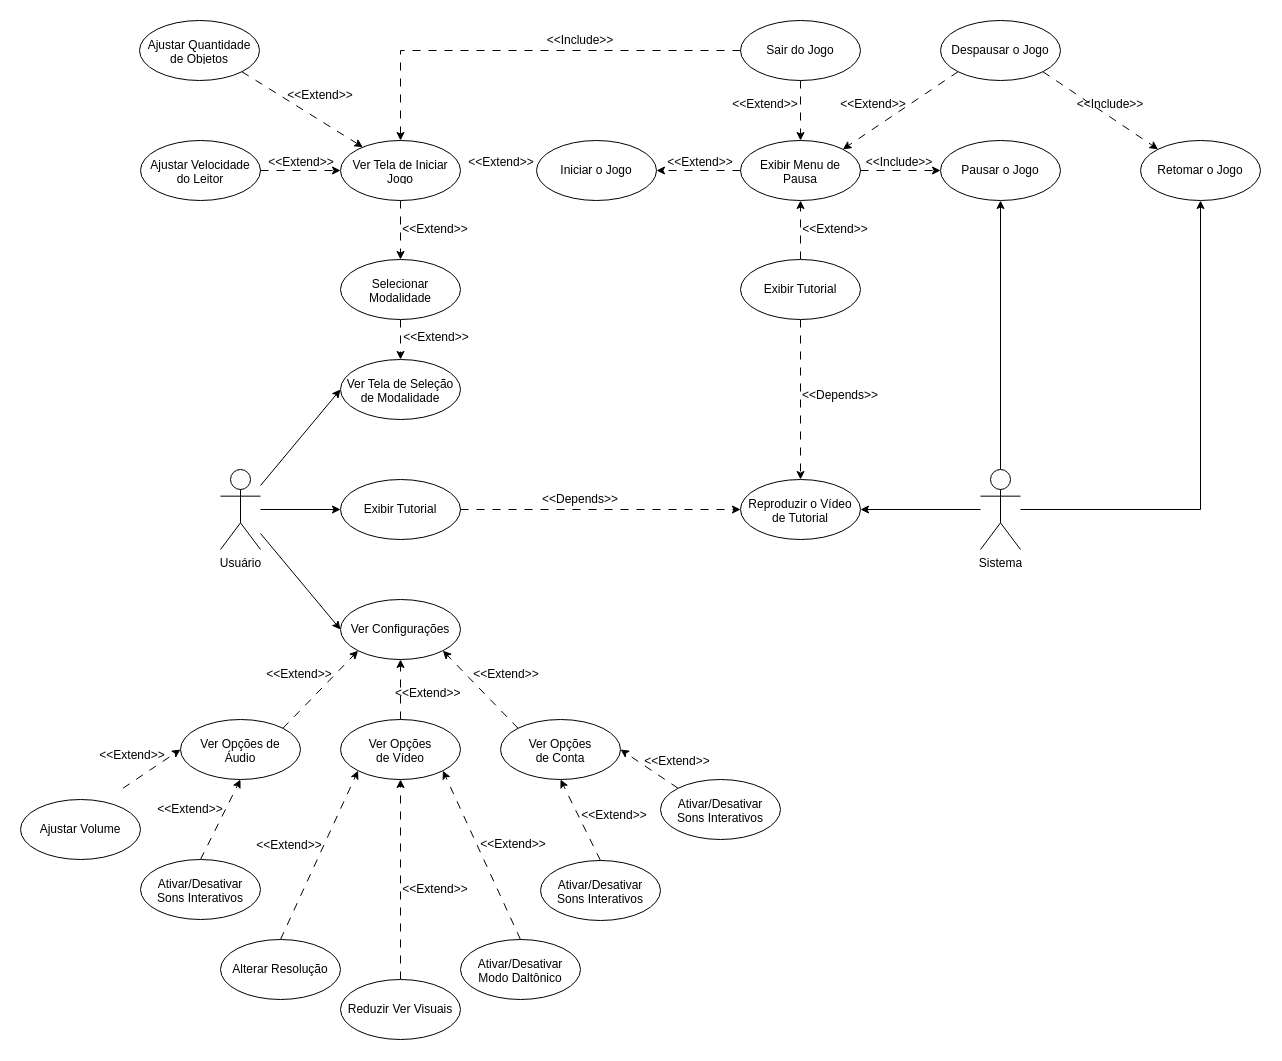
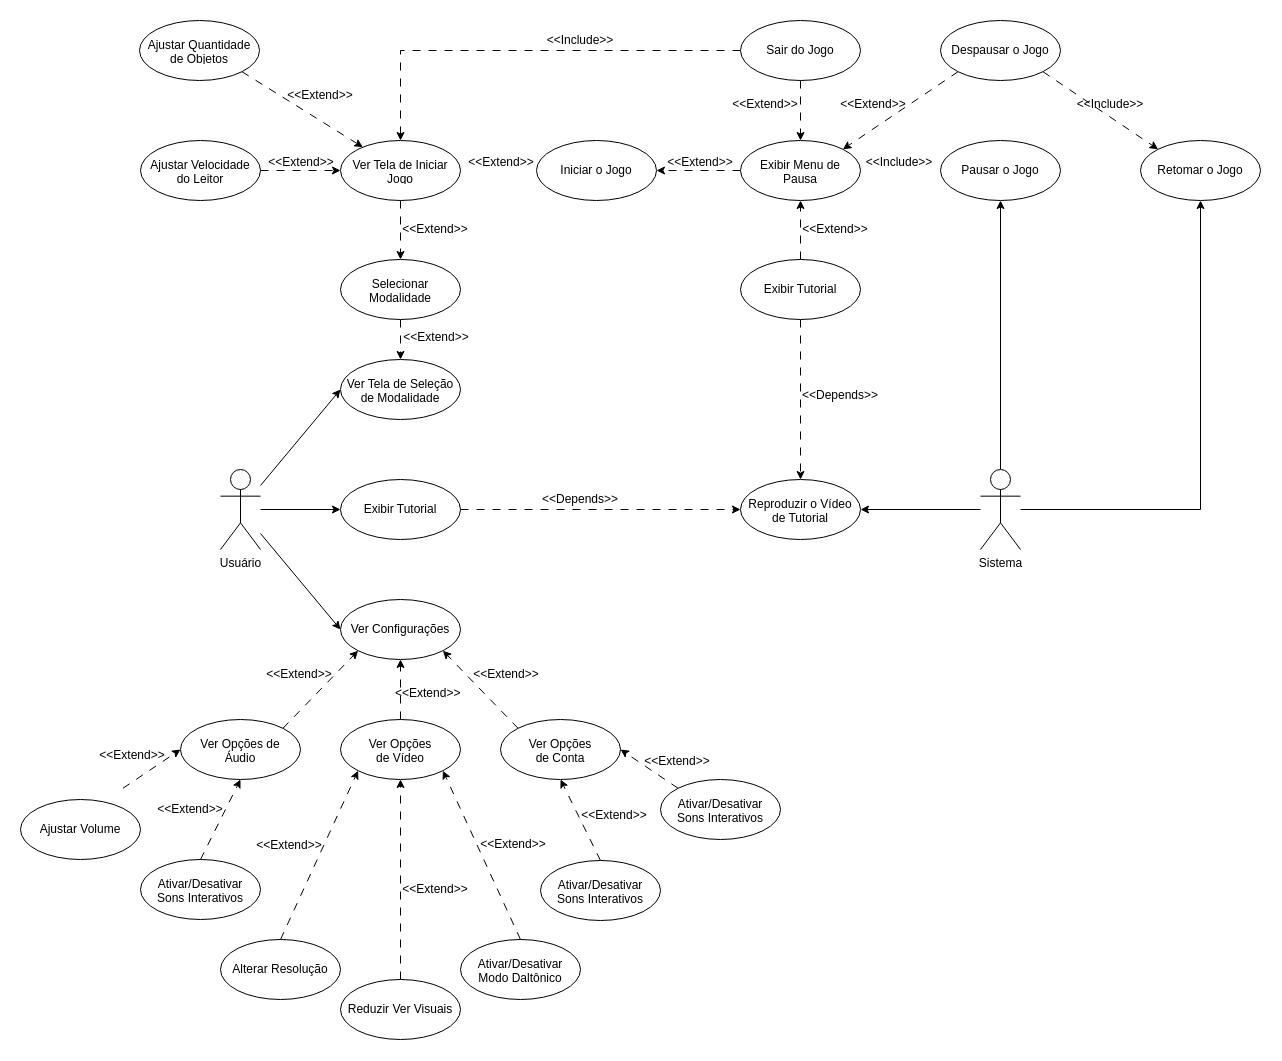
edge "Exibir Menu de Pausa" -> "Pausar o Jogo": removed
